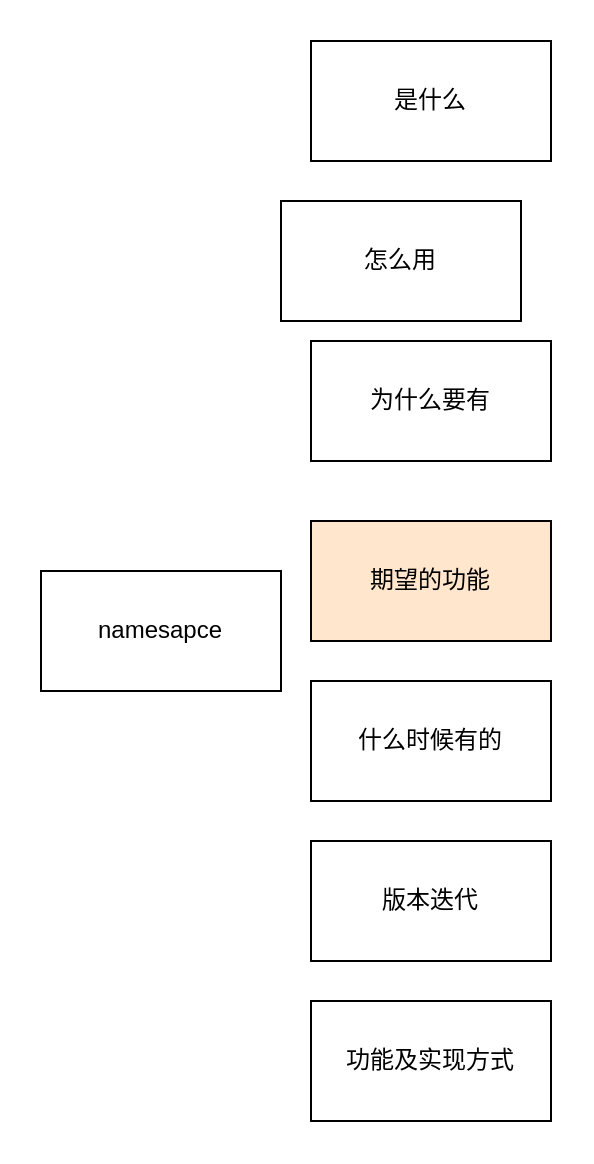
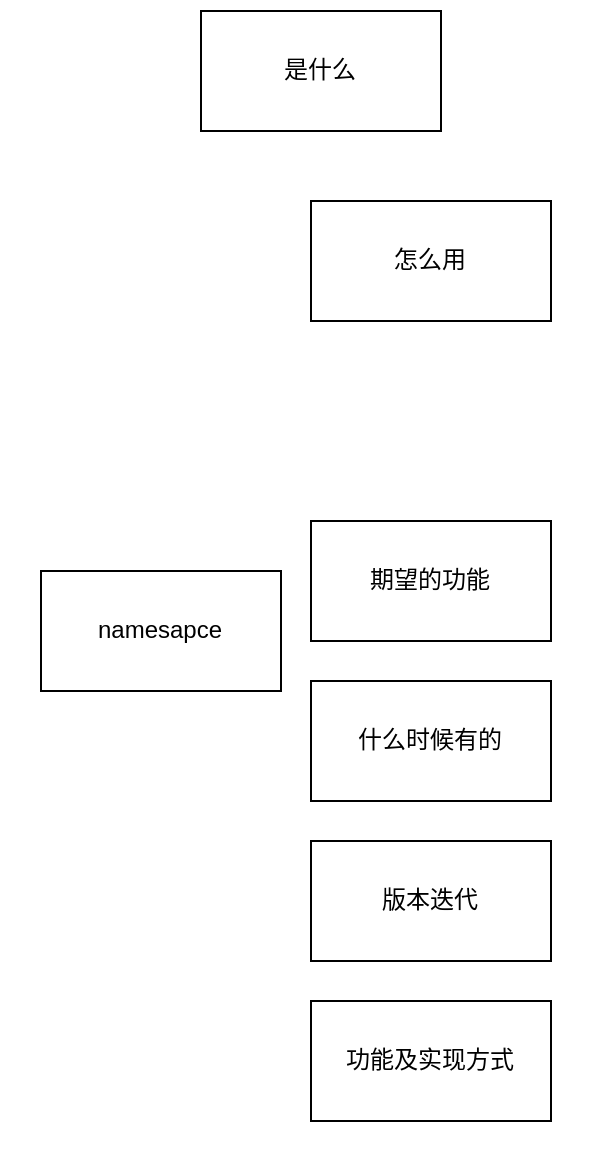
node "是什么": moved (431, 101) -> (321, 71)
node "怎么用": moved (401, 261) -> (431, 261)
node "为什么要有": removed
node "期望的功能": fillcolor #ffe6cc -> #ffffff
